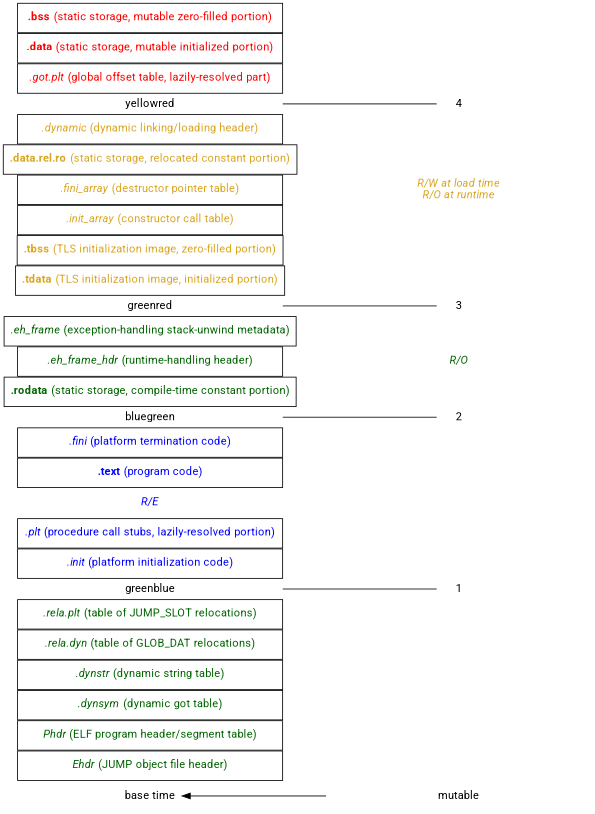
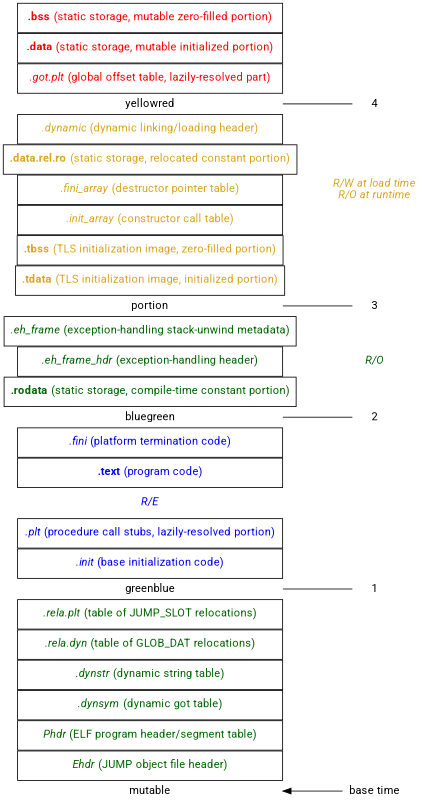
node "greenred": label "greenred" -> "portion"
node ".eh_frame_hdr": text "(runtime-handling header)" -> "(exception-handling header)"
node ".init": text "(platform initialization code)" -> "(base initialization code)"
edge "mutable" -> "base time": reversed
